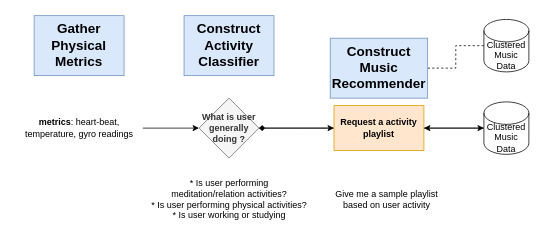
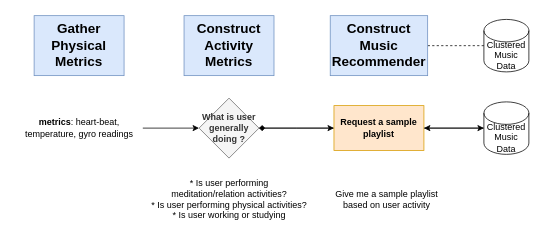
node "Construct Activity Classifier": label "Construct Activity Classifier" -> "Construct Activity Metrics"
node "Construct Music Recommender": moved (379, 68) -> (379, 45)
node "Request a activity playlist": label "Request a activity playlist" -> "Request a sample playlist"
